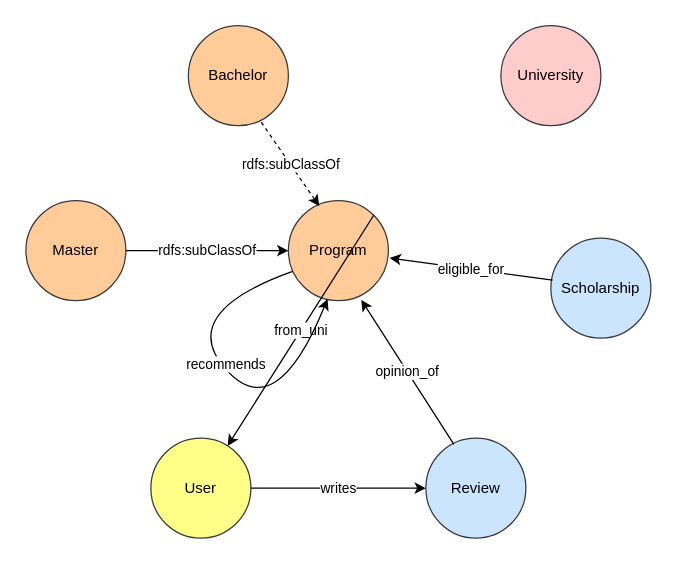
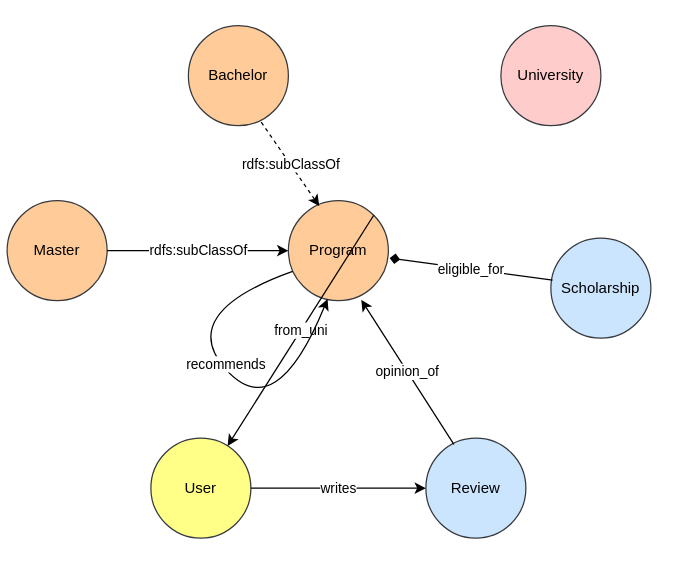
node "Master": moved (76, 251) -> (57, 251)
edge "Scholarship" -> "Program": arrowhead classic -> diamond
